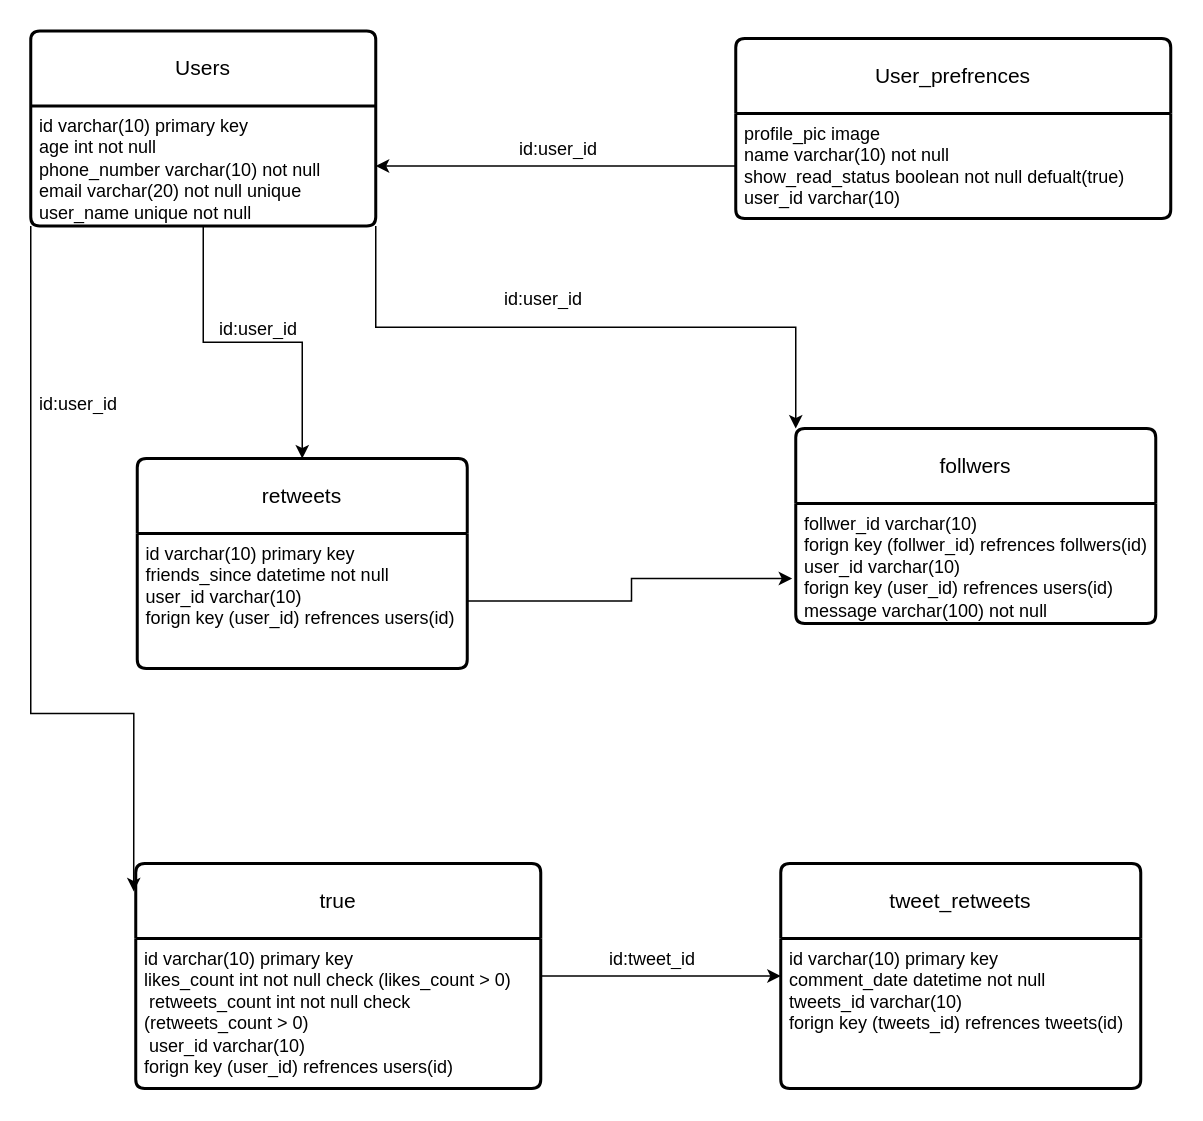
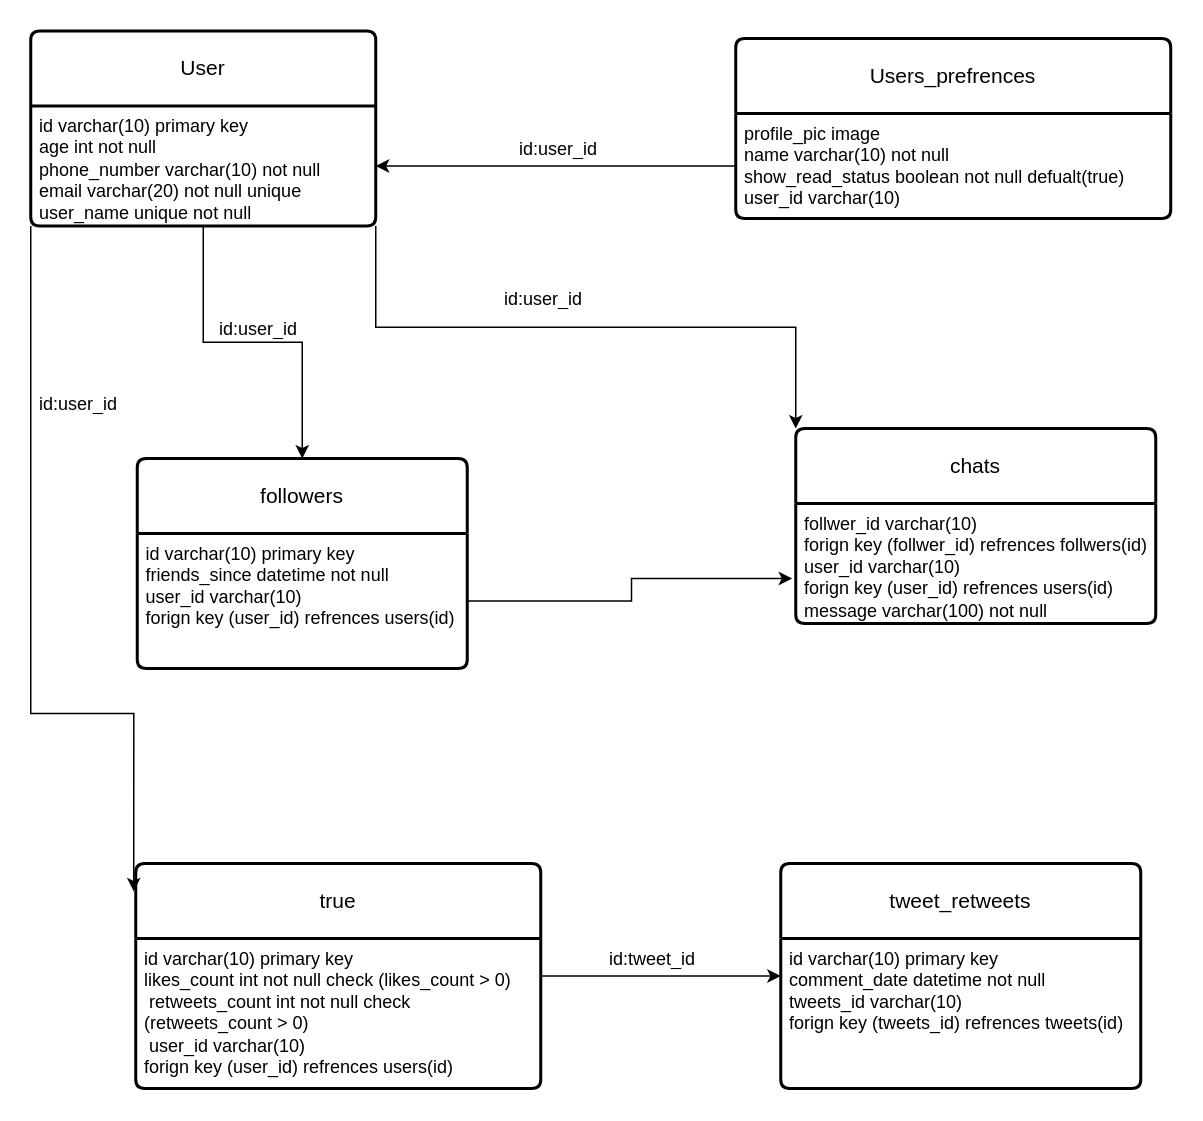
node "Users": label "Users" -> "User"
node "User_prefrences": label "User_prefrences" -> "Users_prefrences"
node "follwers": label "follwers" -> "chats"
node "retweets": label "retweets" -> "followers"
